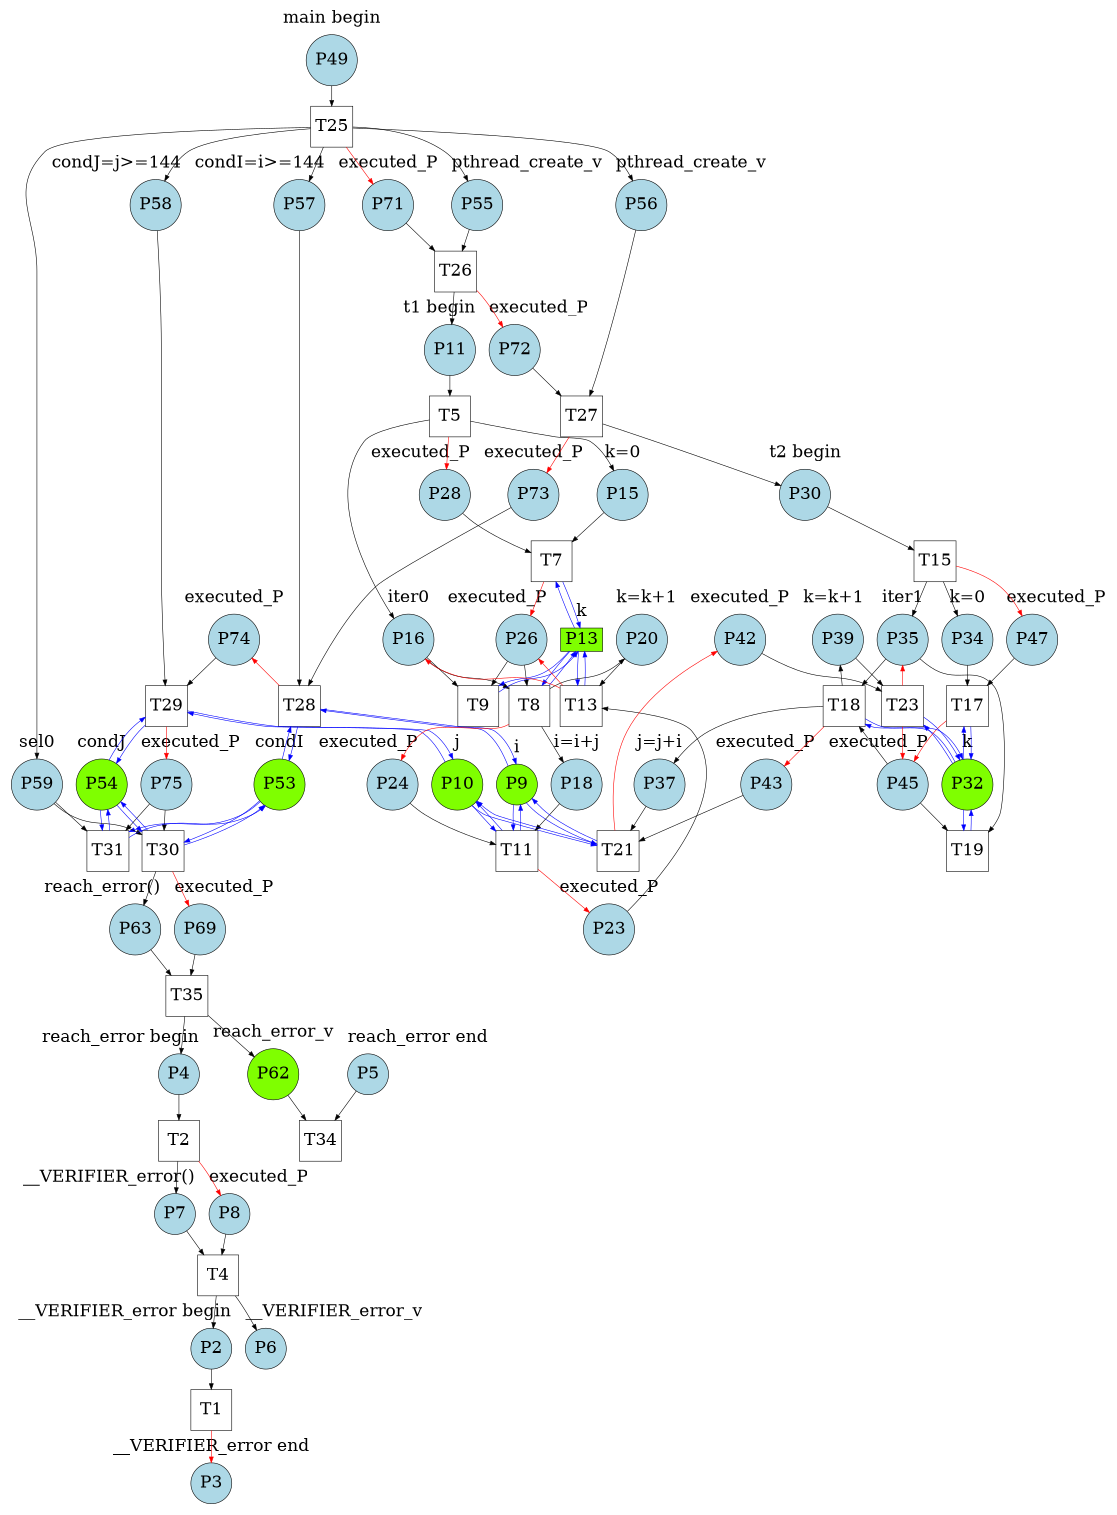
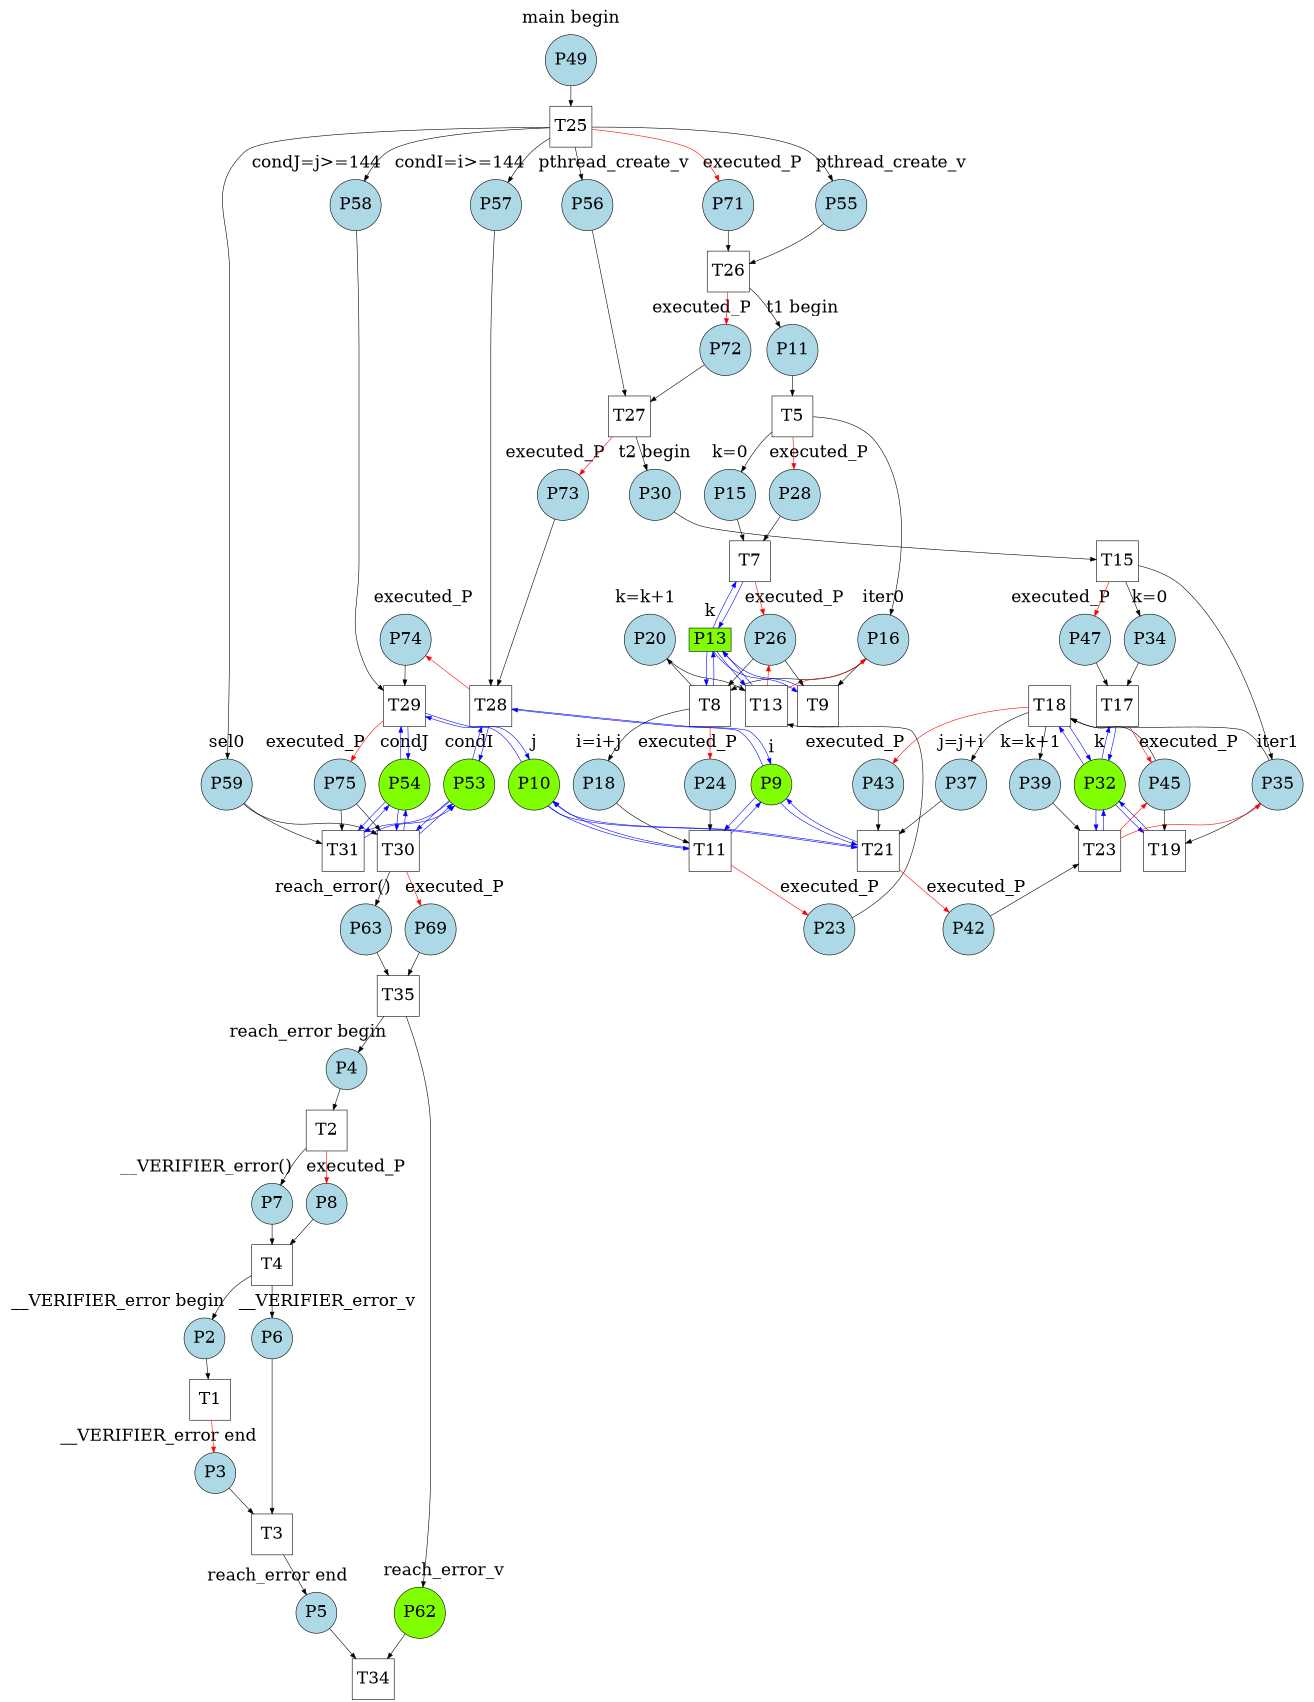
node "T3": added
